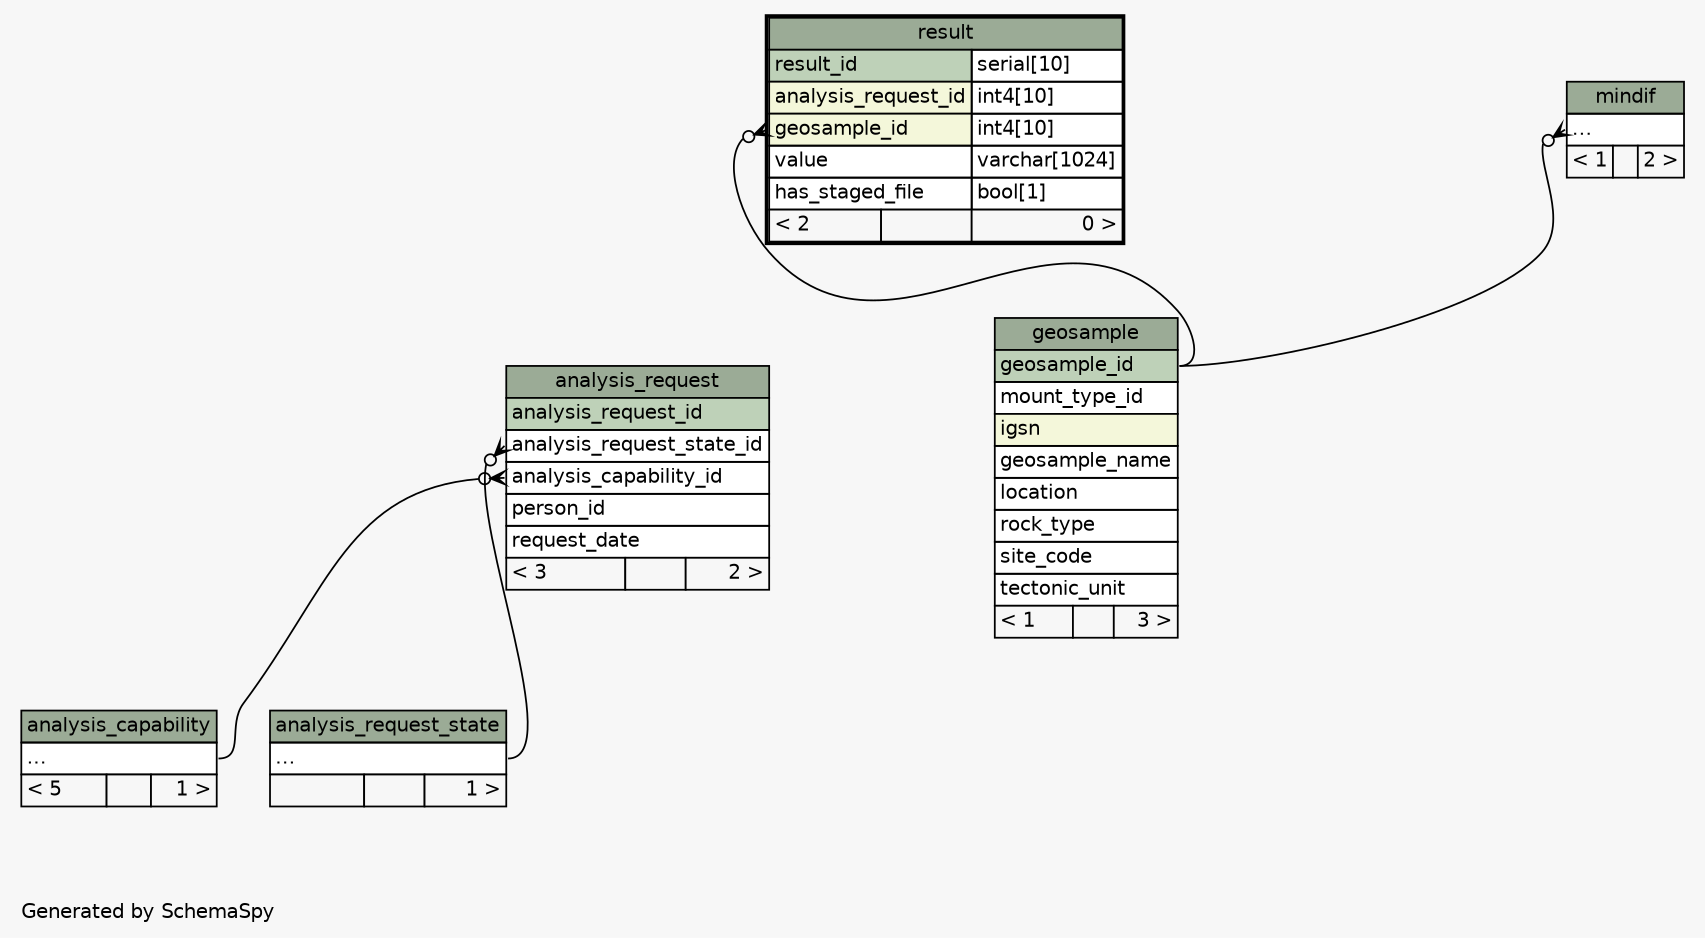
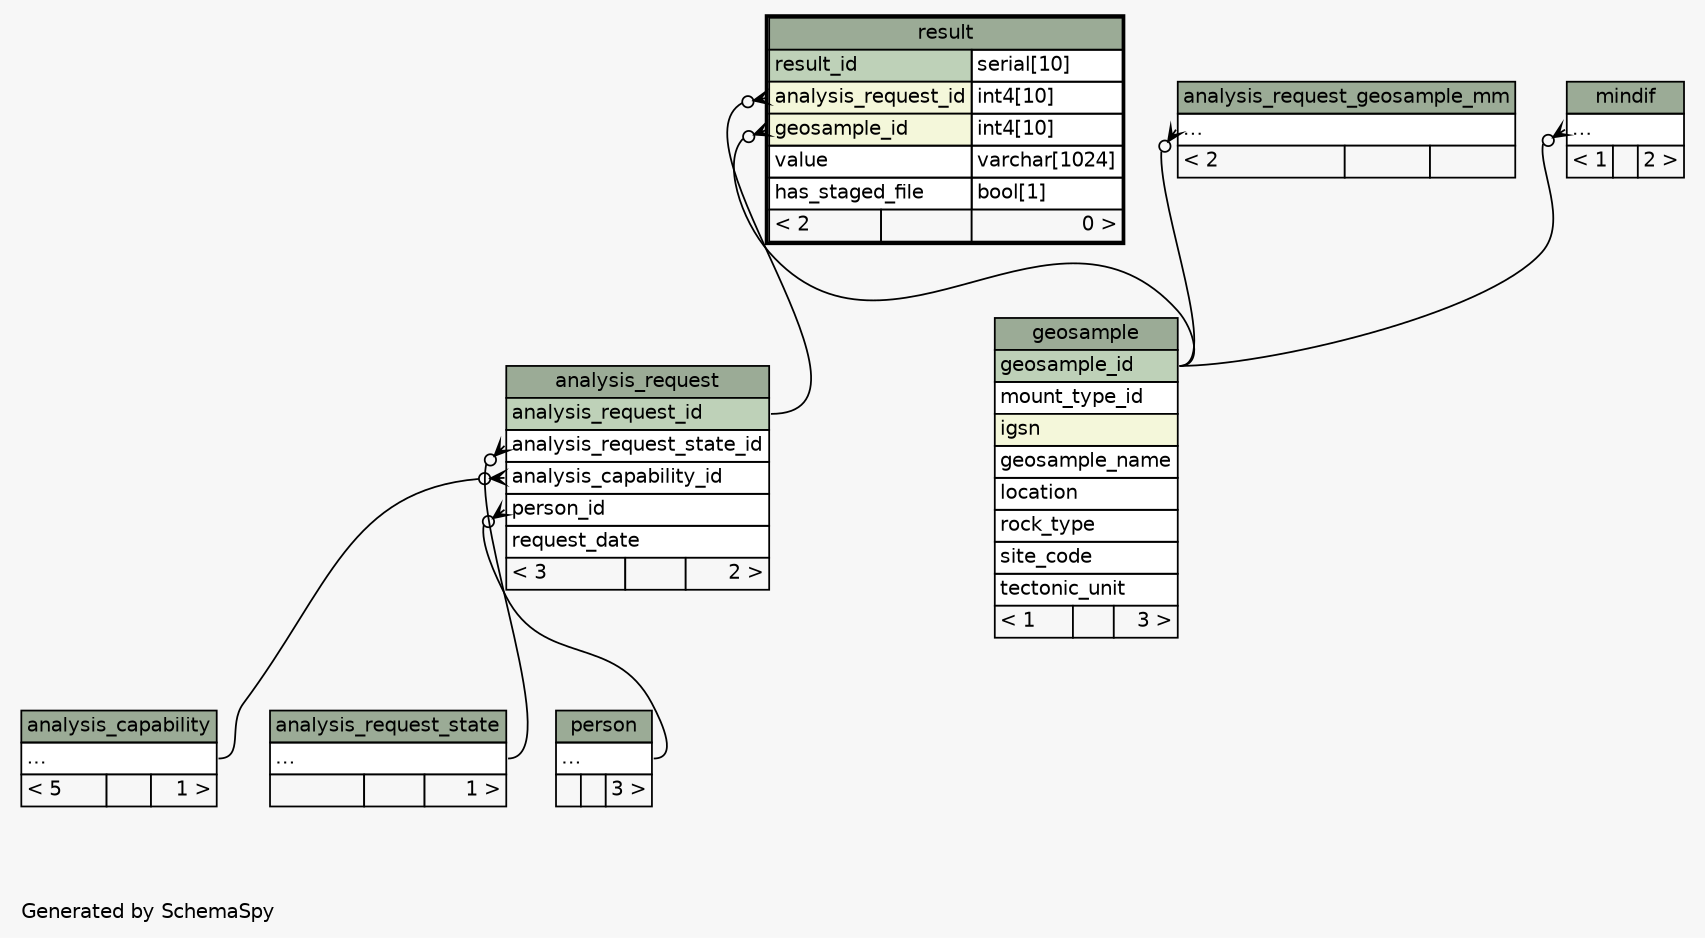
node "analysis_request_geosample_mm": added
edge "analysis_request" -> "result": added
node "person": added
